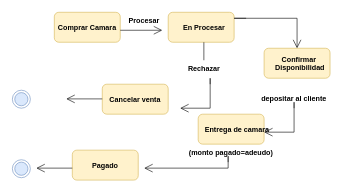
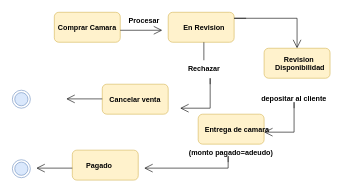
node "En Procesar": label "En Procesar" -> "En Revision"
node "Confirmar Disponibilidad": label "Confirmar Disponibilidad" -> "Revision Disponibilidad"
node "Pagado": moved (105, 165) -> (99, 165)
